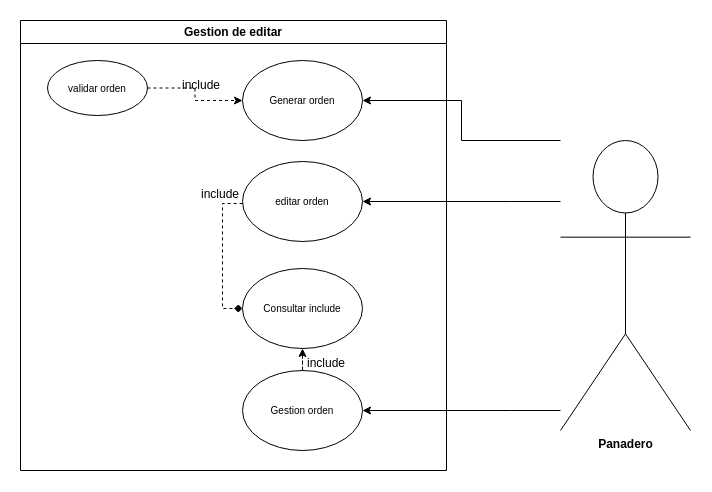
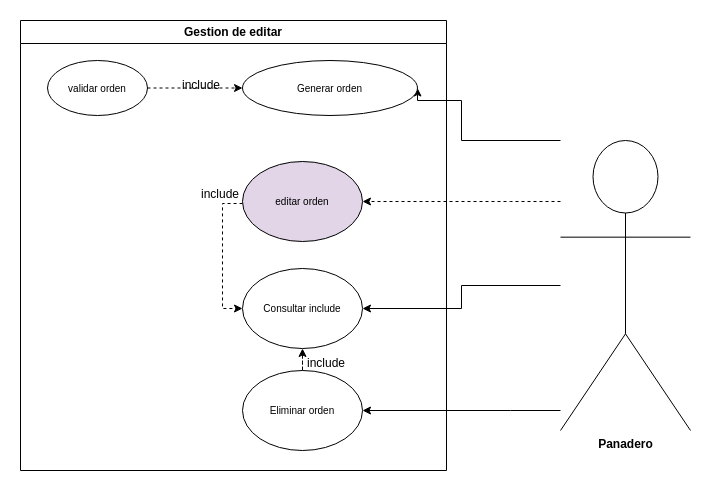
node "Generar orden": size 120x80 -> 175x55
node "editar orden": fillcolor #ffffff -> #e1d5e7
edge "Panadero" -> "editar orden": style solid -> dashed
edge "Panadero" -> "Consultar include": added
edge "editar orden" -> "Consultar include": arrowhead diamond -> classic
node "Gestion orden": label "Gestion orden" -> "Eliminar orden"
